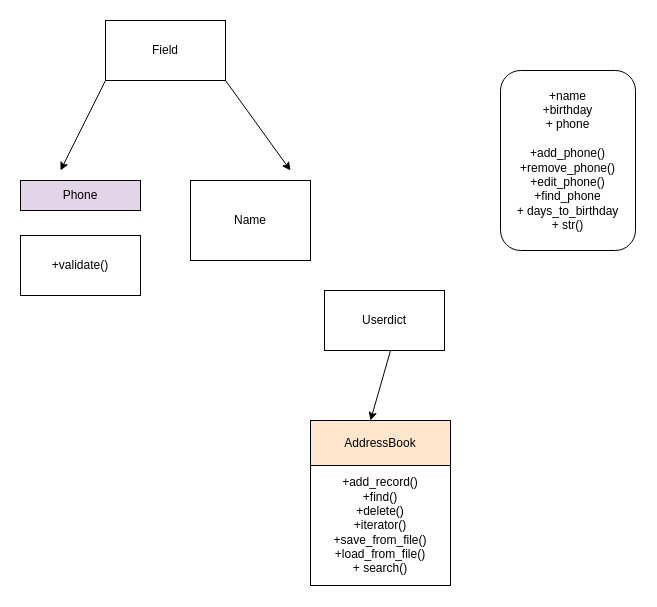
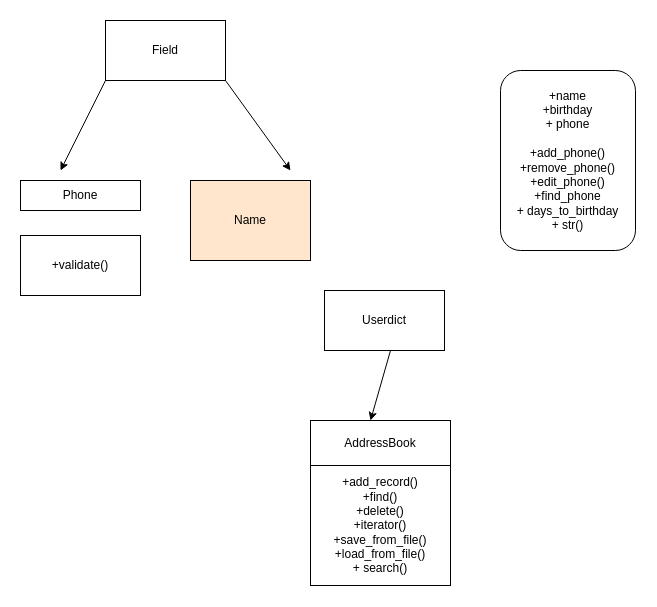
node "Phone": fillcolor #e1d5e7 -> #ffffff
node "Name": fillcolor #ffffff -> #ffe6cc
node "AddressBook": fillcolor #ffe6cc -> #ffffff
